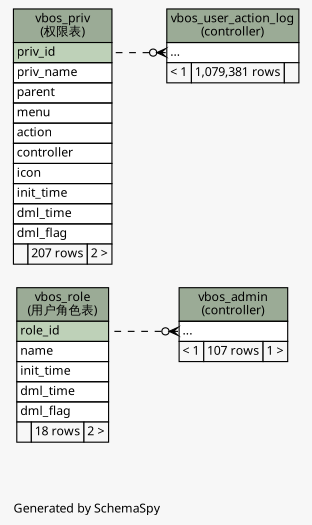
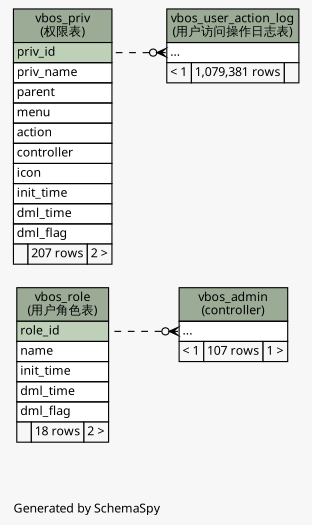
node "vbos_user_action_log": text "(controller)" -> "(用户访问操作日志表)"
